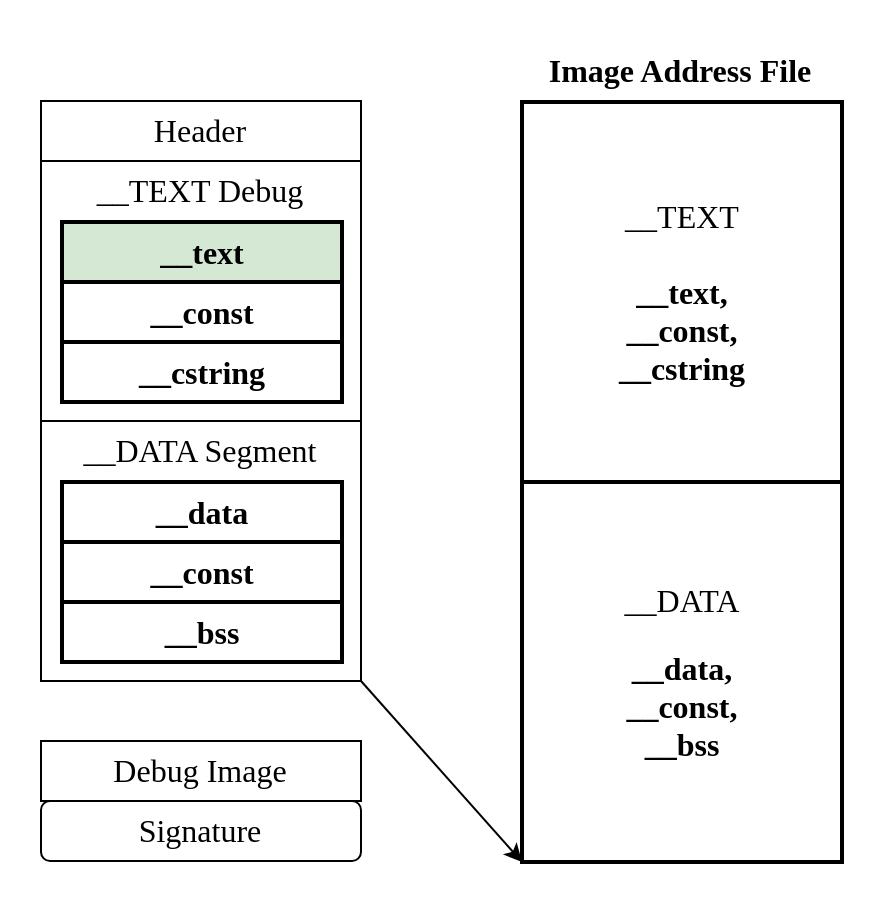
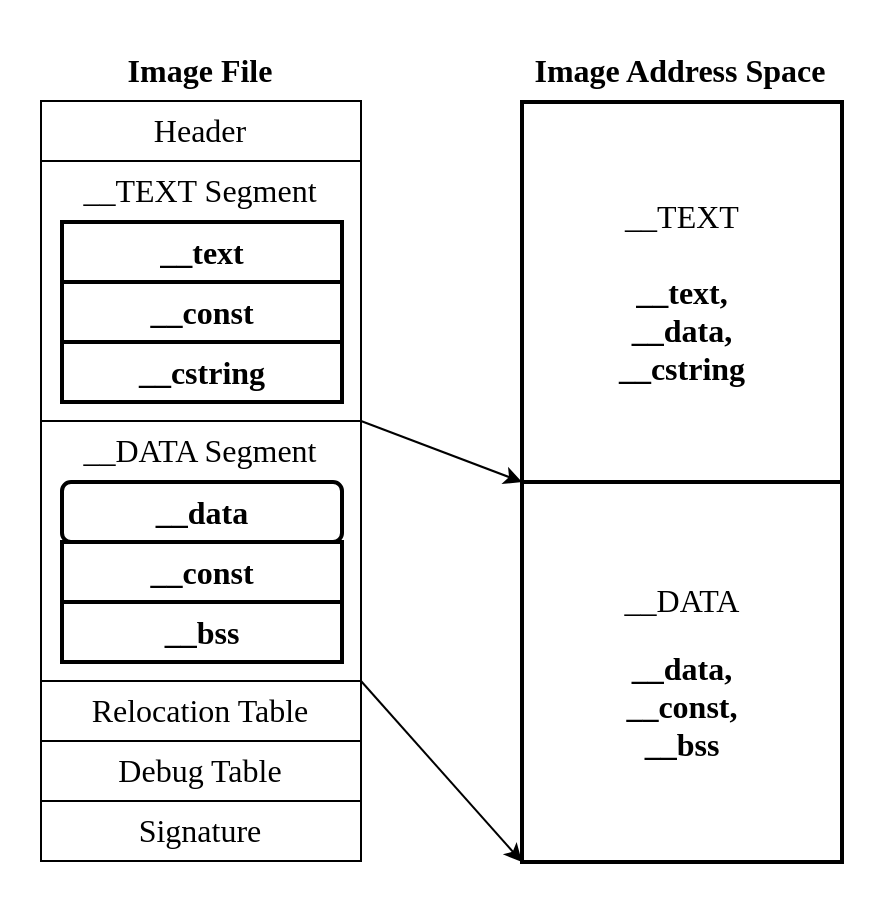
node "Image File": added
node "Image Address File": label "Image Address File" -> "Image Address Space"
node "__TEXT Debug": label "__TEXT Debug" -> "__TEXT Segment"
node "__text": fillcolor #d5e8d4 -> #ffffff
node "__TEXT __text, __const, __cstring": label "__TEXT __text, __const, __cstring" -> "__TEXT __text, __data, __cstring"
edge "__DATA Segment" -> "__DATA__data,__const,__bss": added
node "__data": shape rectangle -> rounded rectangle
node "Relocation Table": added
node "Debug Image": label "Debug Image" -> "Debug Table"
node "Signature": shape rounded rectangle -> rectangle
